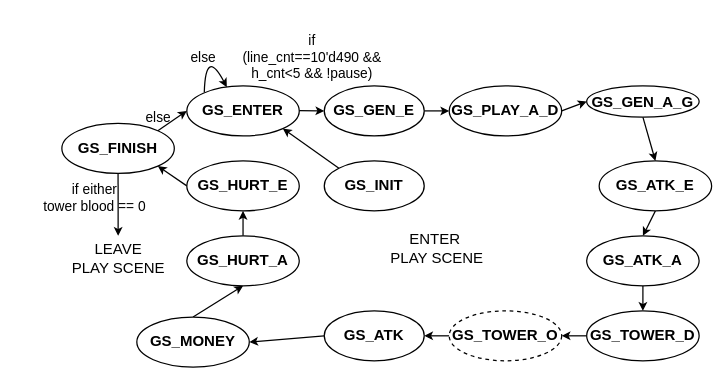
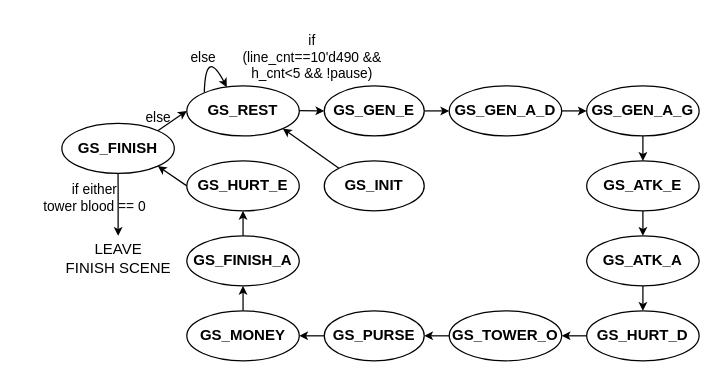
node "GS_GEN_A_G": size 113x31 -> 113x50
node "GS_ENTER": label "GS_ENTER" -> "GS_REST"
node "GS_PLAY_A_D": label "GS_PLAY_A_D" -> "GS_GEN_A_D"
node "GS_ATK_E": moved (656, 186) -> (643, 186)
node "ENTER PLAY SCENE": removed
node "LEAVE PLAY SCENE": label "LEAVE PLAY SCENE" -> "LEAVE FINISH SCENE"
node "GS_HURT_A": label "GS_HURT_A" -> "GS_FINISH_A"
node "GS_ATK": label "GS_ATK" -> "GS_PURSE"
node "GS_TOWER_O": style dashed -> solid
node "GS_TOWER_D": label "GS_TOWER_D" -> "GS_HURT_D"
node "GS_MONEY": moved (193, 342) -> (243, 336)
